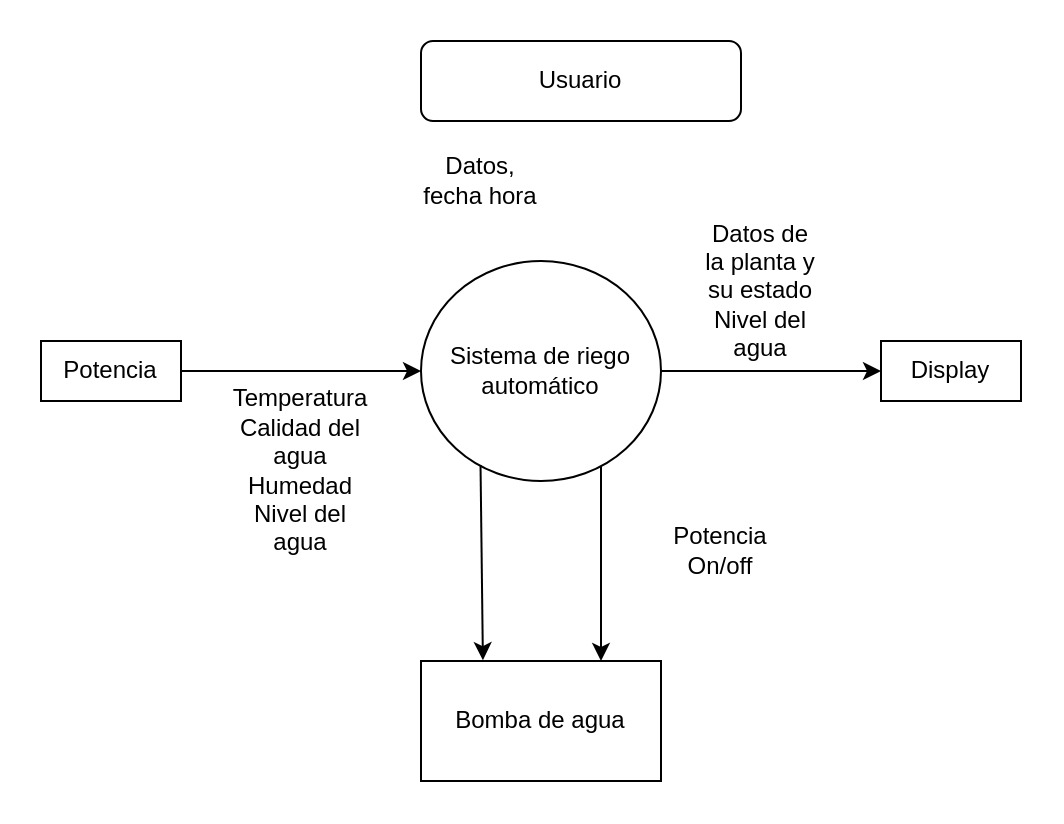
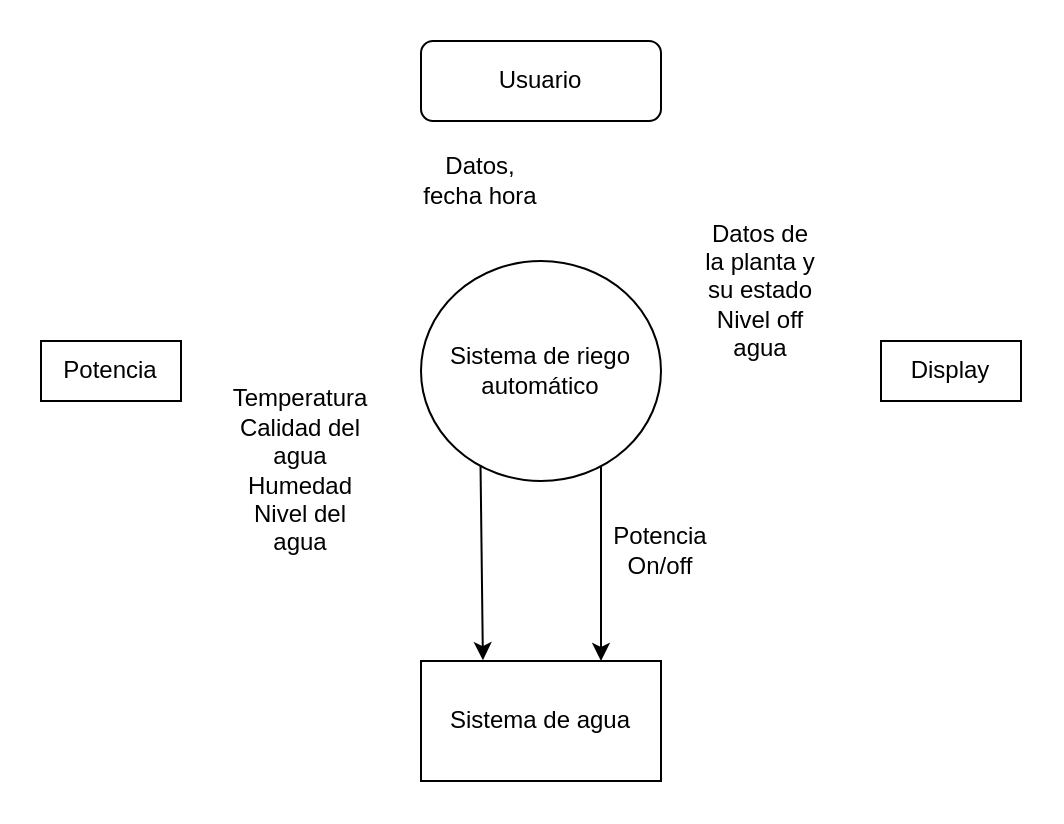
node "Usuario": size 320x80 -> 240x80
node "Datos de la planta y su estado Nivel del agua": label "Datos de la planta y su estado Nivel del agua" -> "Datos de la planta y su estado Nivel off agua"
edge "Potencia" -> "Sistema de riego automático": removed
edge "Sistema de riego automático" -> "Display": removed
node "Potencia On/off": moved (721, 551) -> (661, 551)
node "Bomba de agua": label "Bomba de agua" -> "Sistema de agua"
